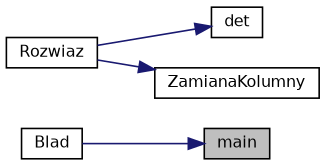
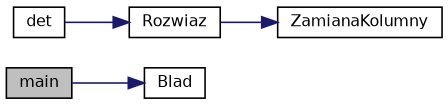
edge "Rozwiaz" -> "det": reversed
edge "Blad" -> "main": reversed
